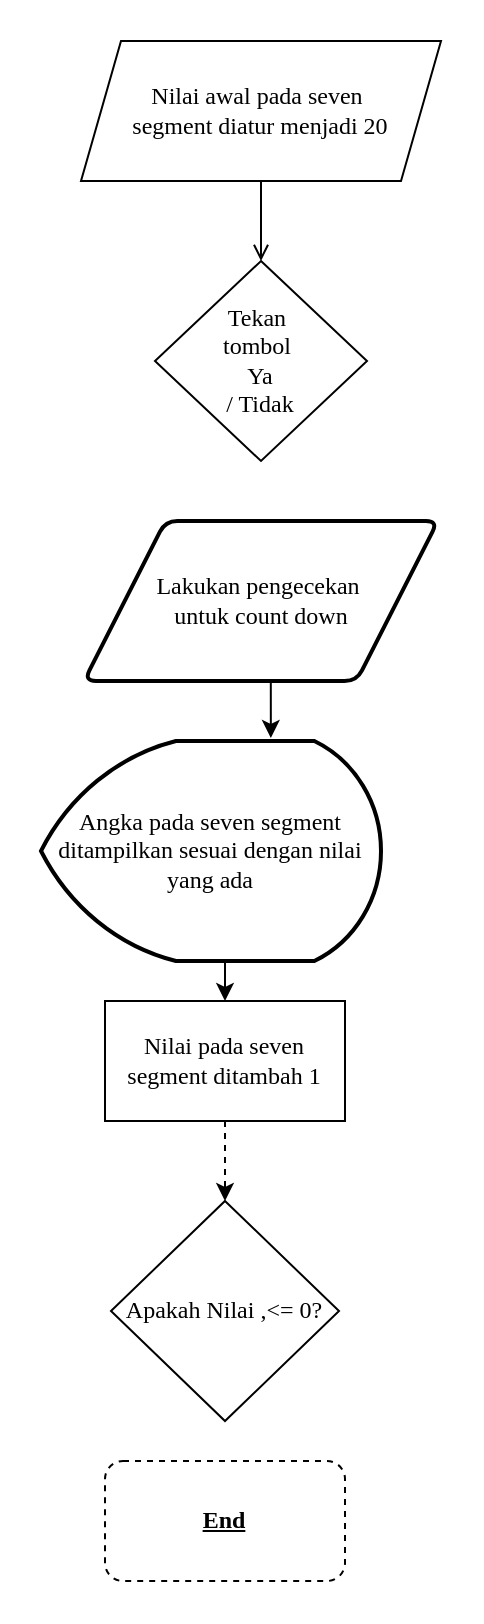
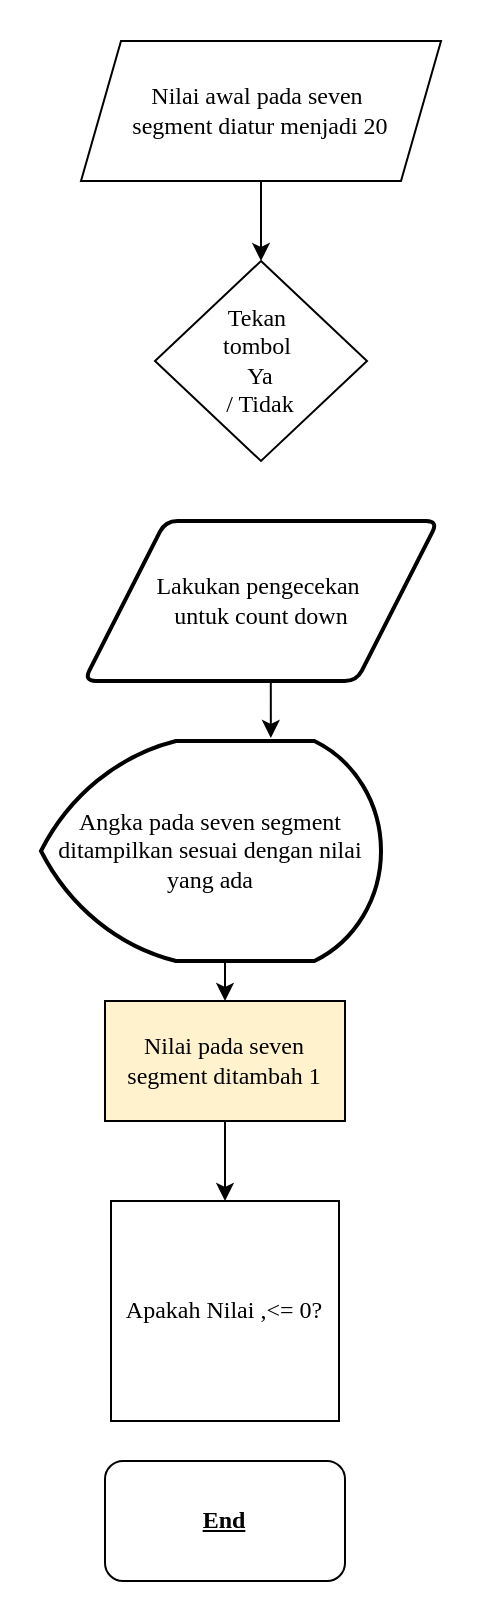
edge "Nilai awal pada seven segment diatur menjadi 20" -> "Tekan tombol Ya / Tidak": arrowhead open -> classic
node "Nilai pada seven segment ditambah 1": fillcolor #ffffff -> #fff2cc
edge "Nilai pada seven segment ditambah 1" -> "Apakah Nilai ,<= 0?": style dashed -> solid
node "Apakah Nilai ,<= 0?": shape diamond -> rectangle
node "End": style dashed -> solid
